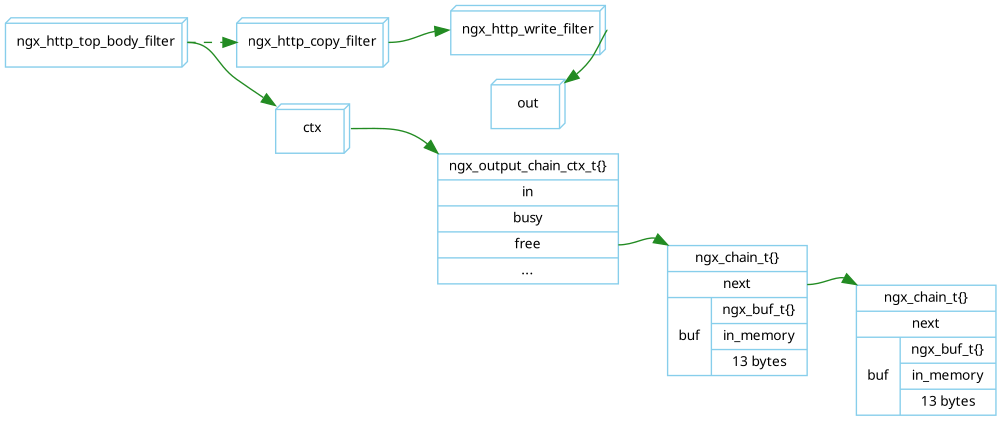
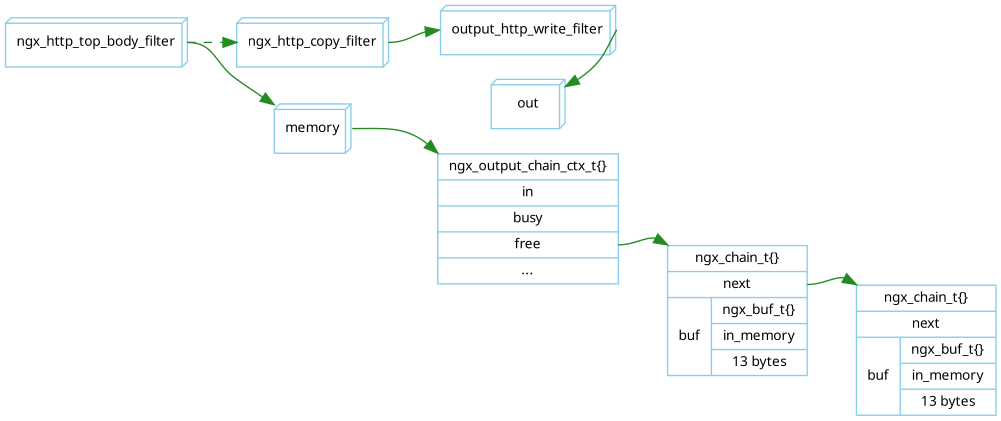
node "ngx_http_write_filter": label "ngx_http_write_filter" -> "output_http_write_filter"
node "ctx": label "ctx" -> "memory"
